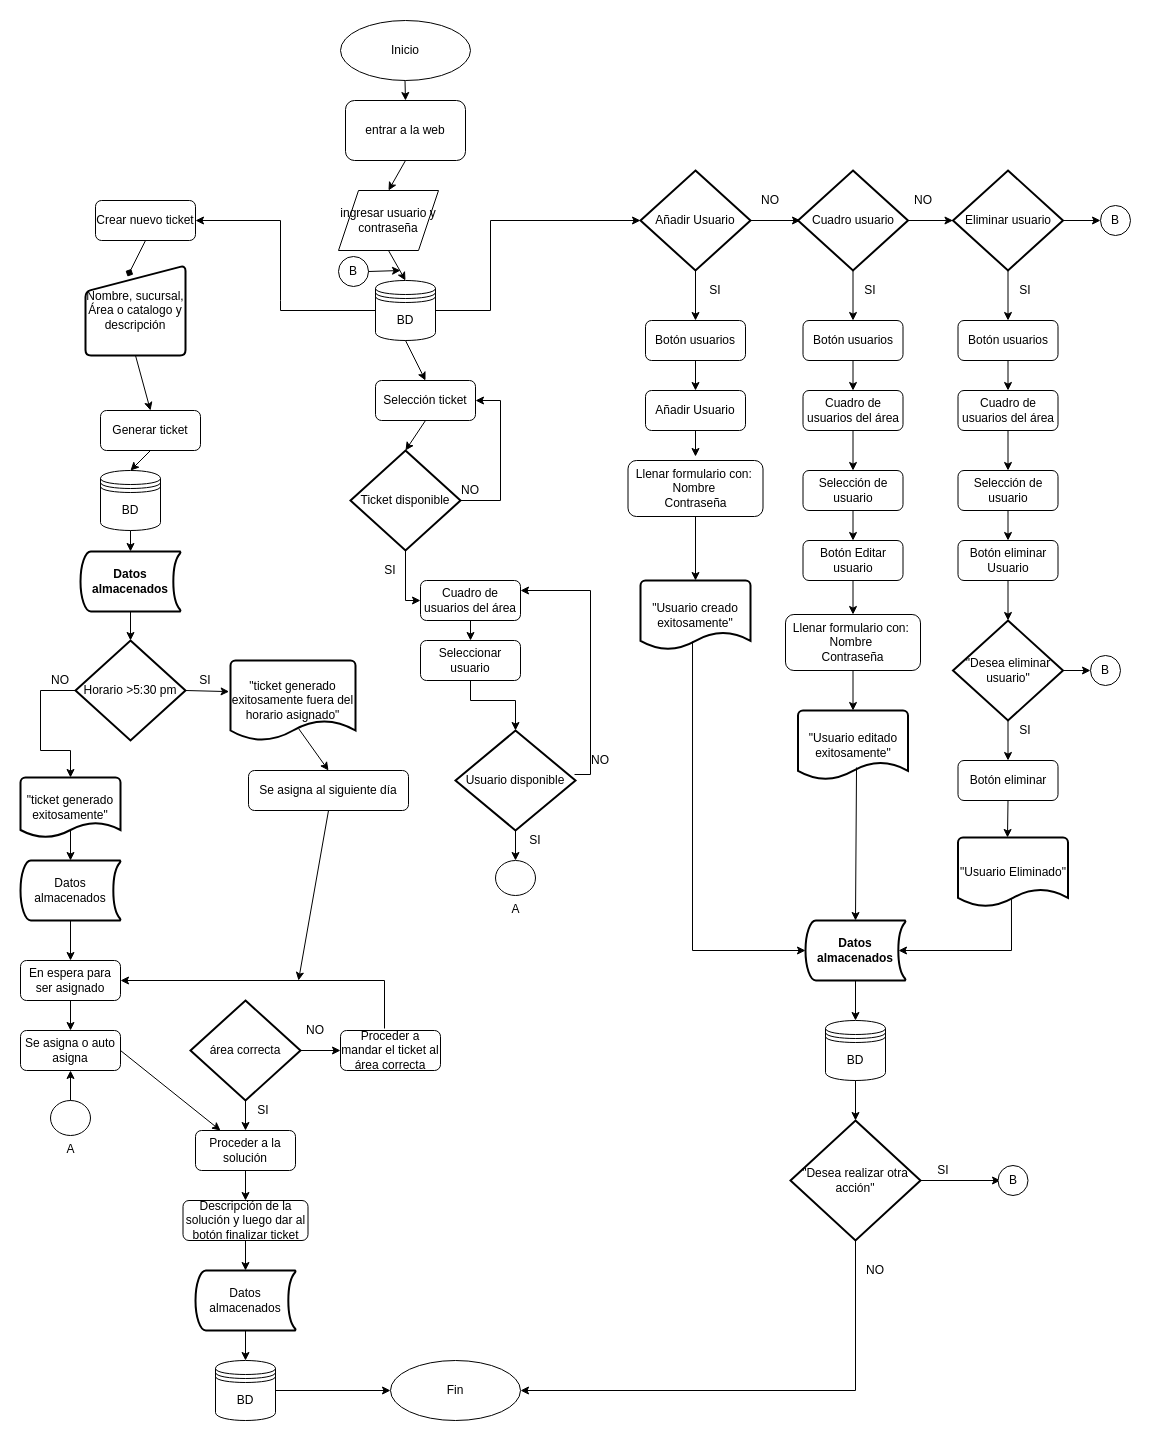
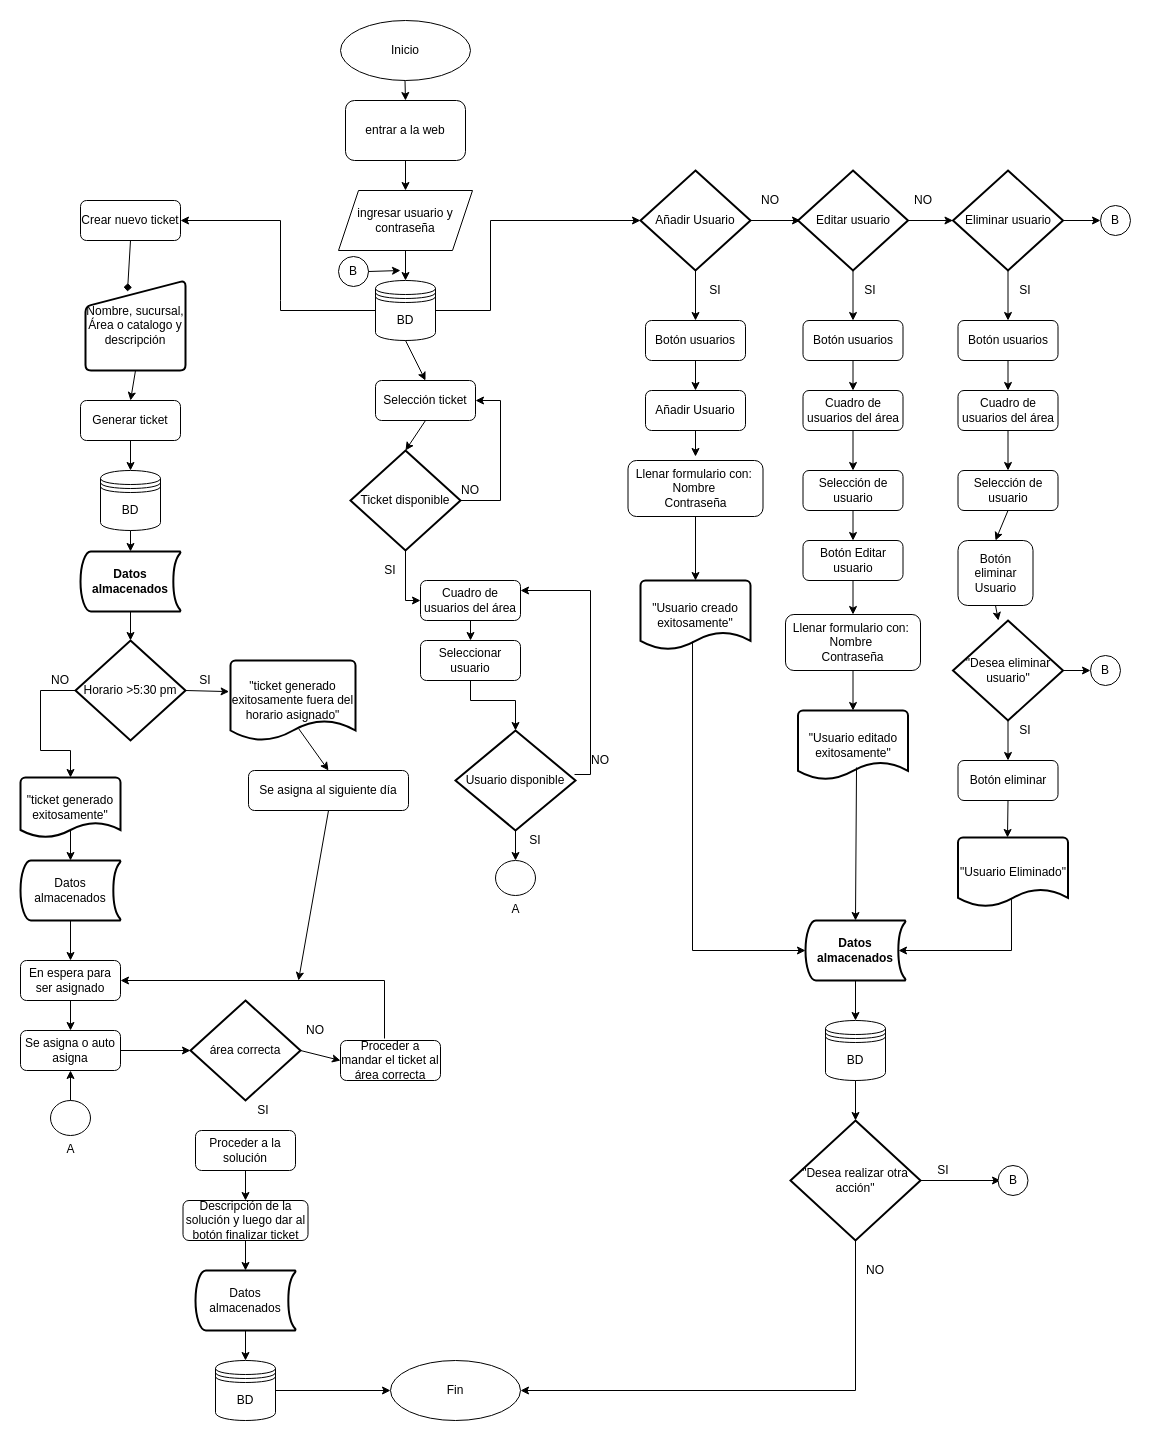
node "Crear nuevo ticket": moved (146, 221) -> (131, 221)
node "ingresar usuario y contraseña": size 100x60 -> 134x60
node "Cuadro usuario": label "Cuadro usuario" -> "Editar usuario"
node "Nombre, sucursal, Área o catalogo y descripción": moved (136, 311) -> (136, 326)
node "Generar ticket": moved (151, 431) -> (131, 421)
node "Botón eliminar Usuario": size 100x40 -> 75x65
node "Proceder a mandar el ticket al área correcta": moved (391, 1051) -> (391, 1061)
edge "Se asigna o auto asigna" -> "Proceder a la solución": now "Se asigna o auto asigna" -> "área correcta"
edge "área correcta" -> "Proceder a la solución": removed
